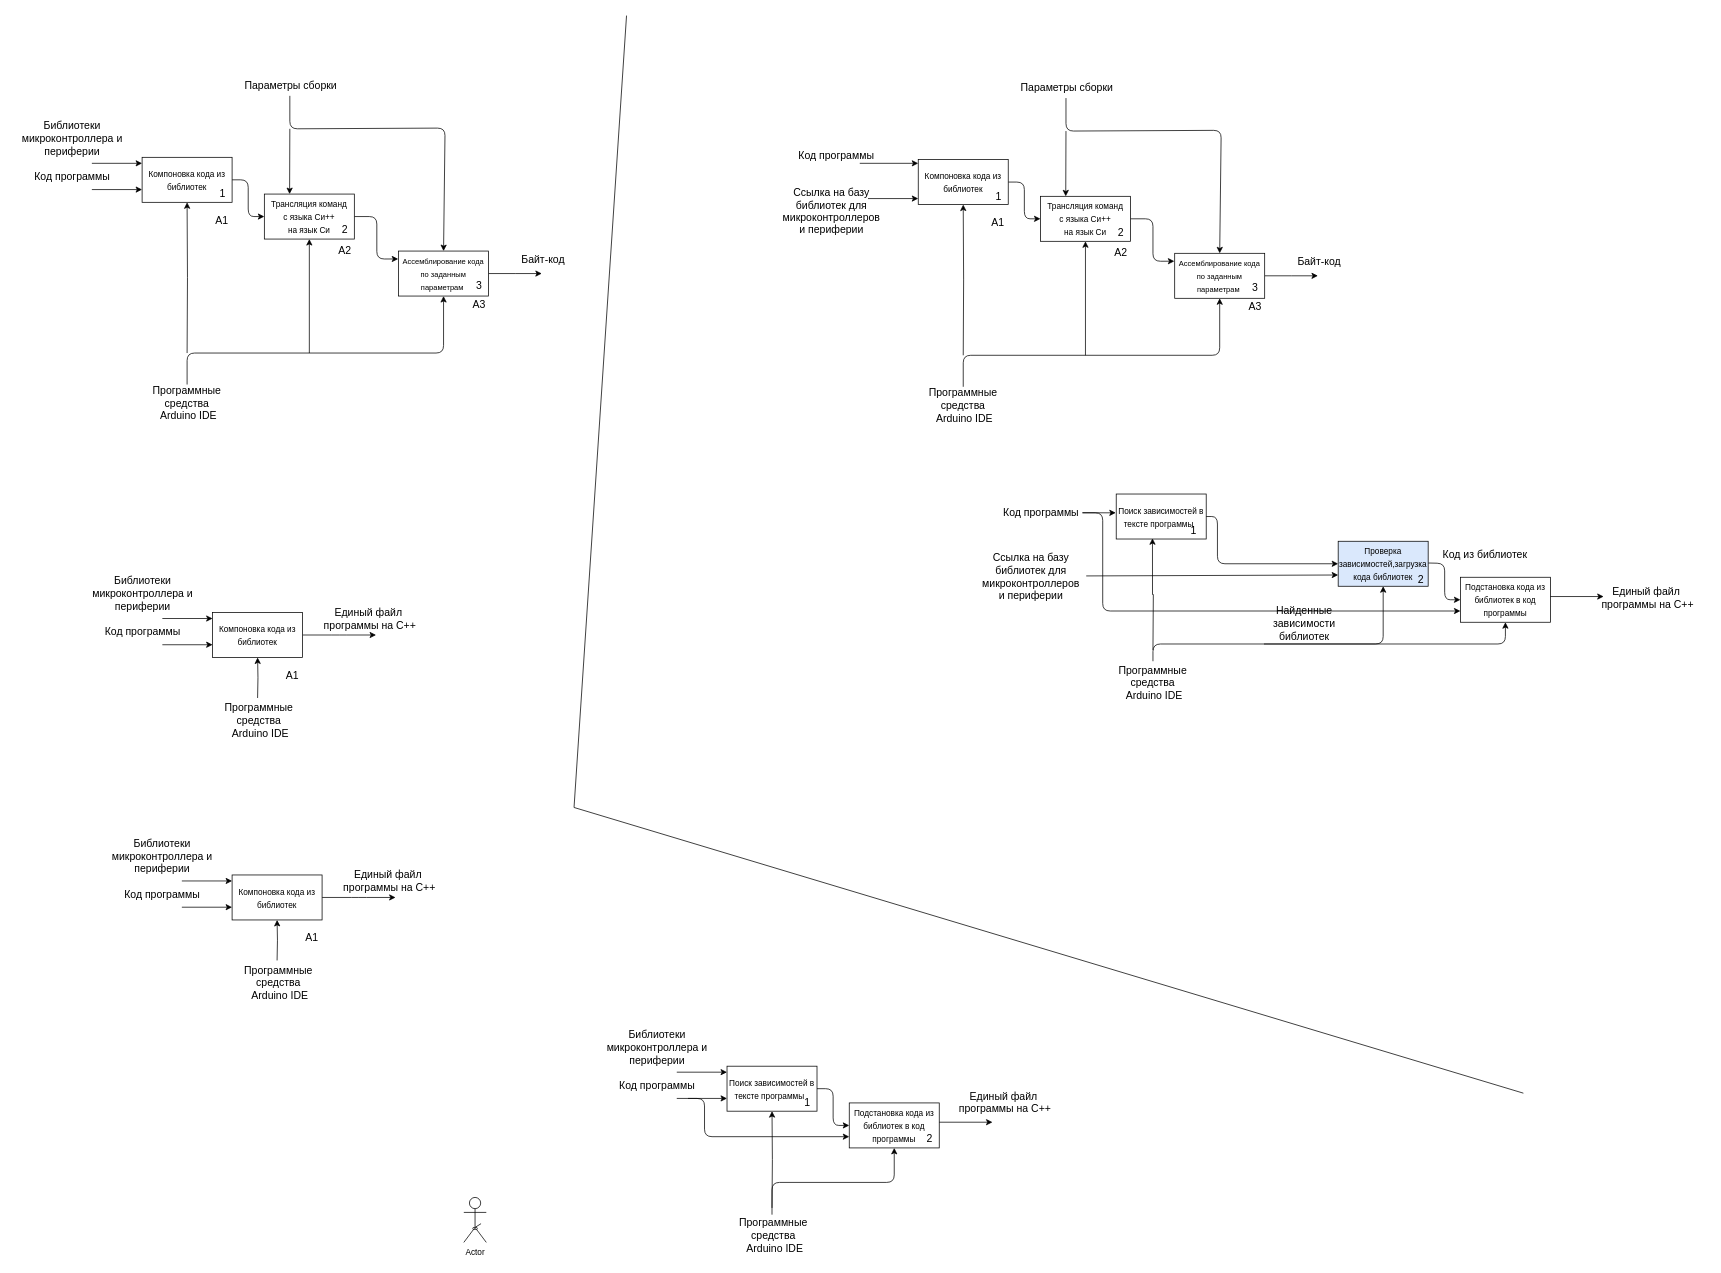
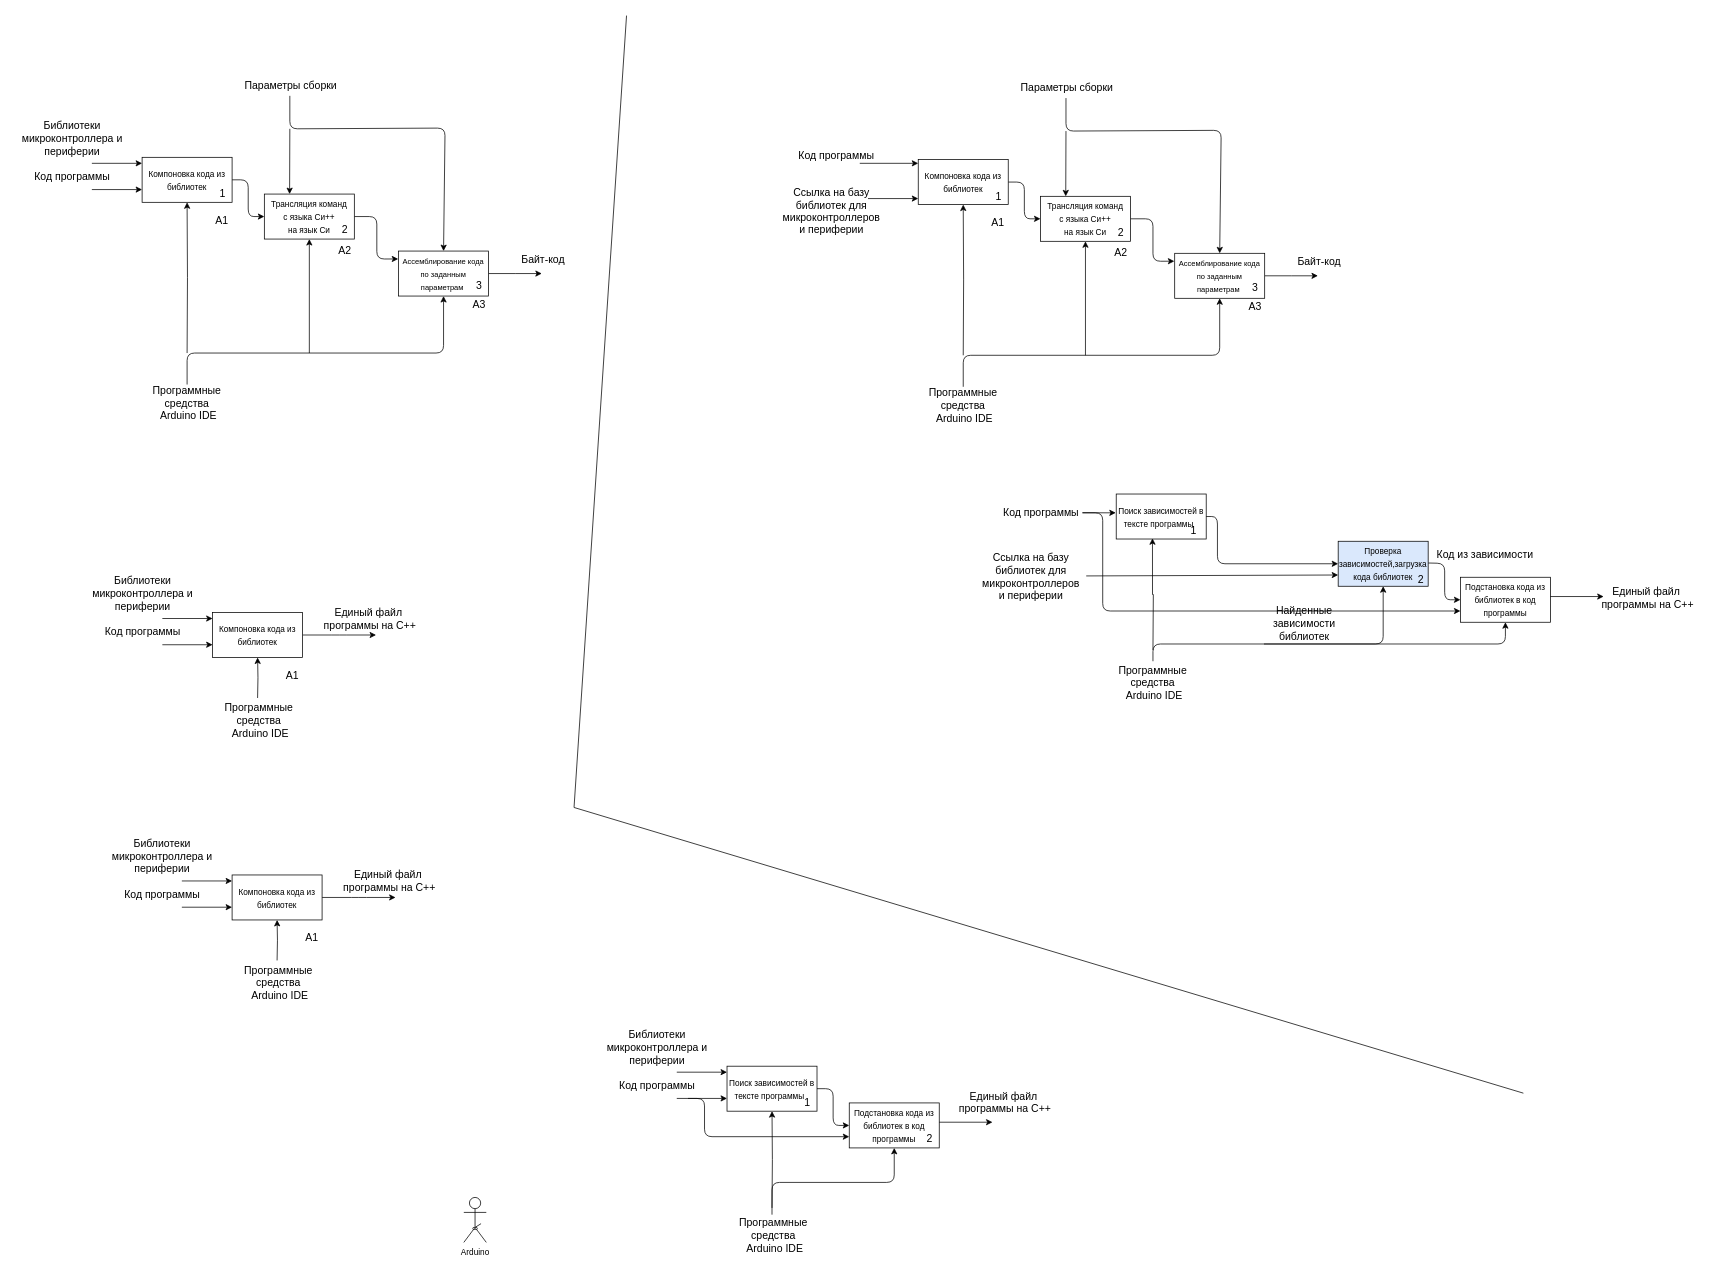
node "Код из библиотек": label "Код из библиотек" -> "Код из зависимости"
node "Actor": label "Actor" -> "Arduino"
